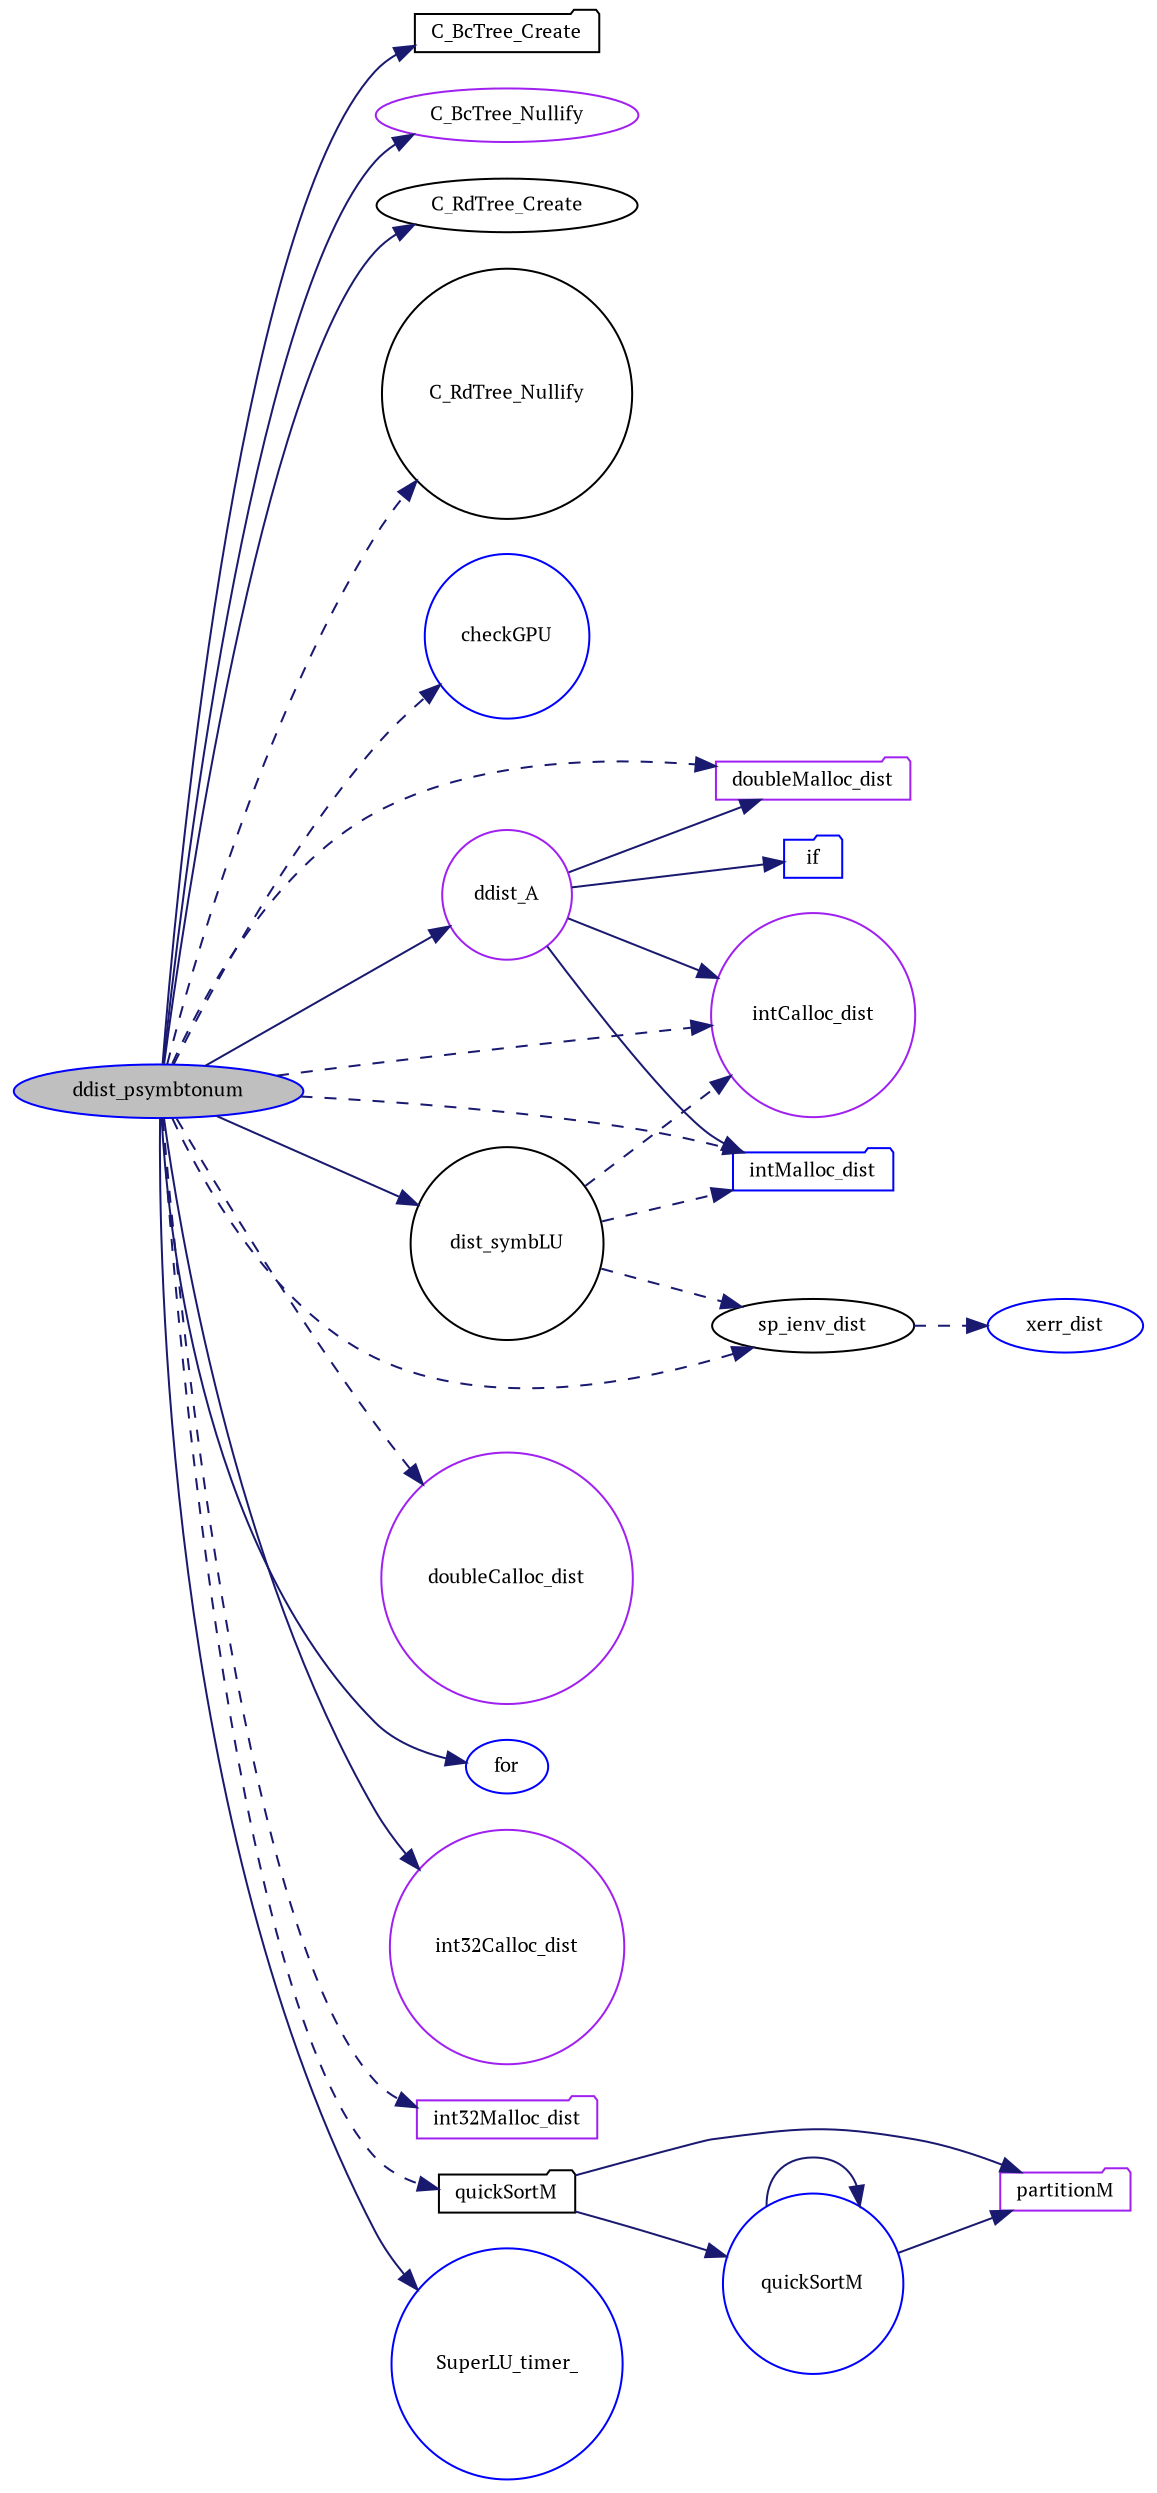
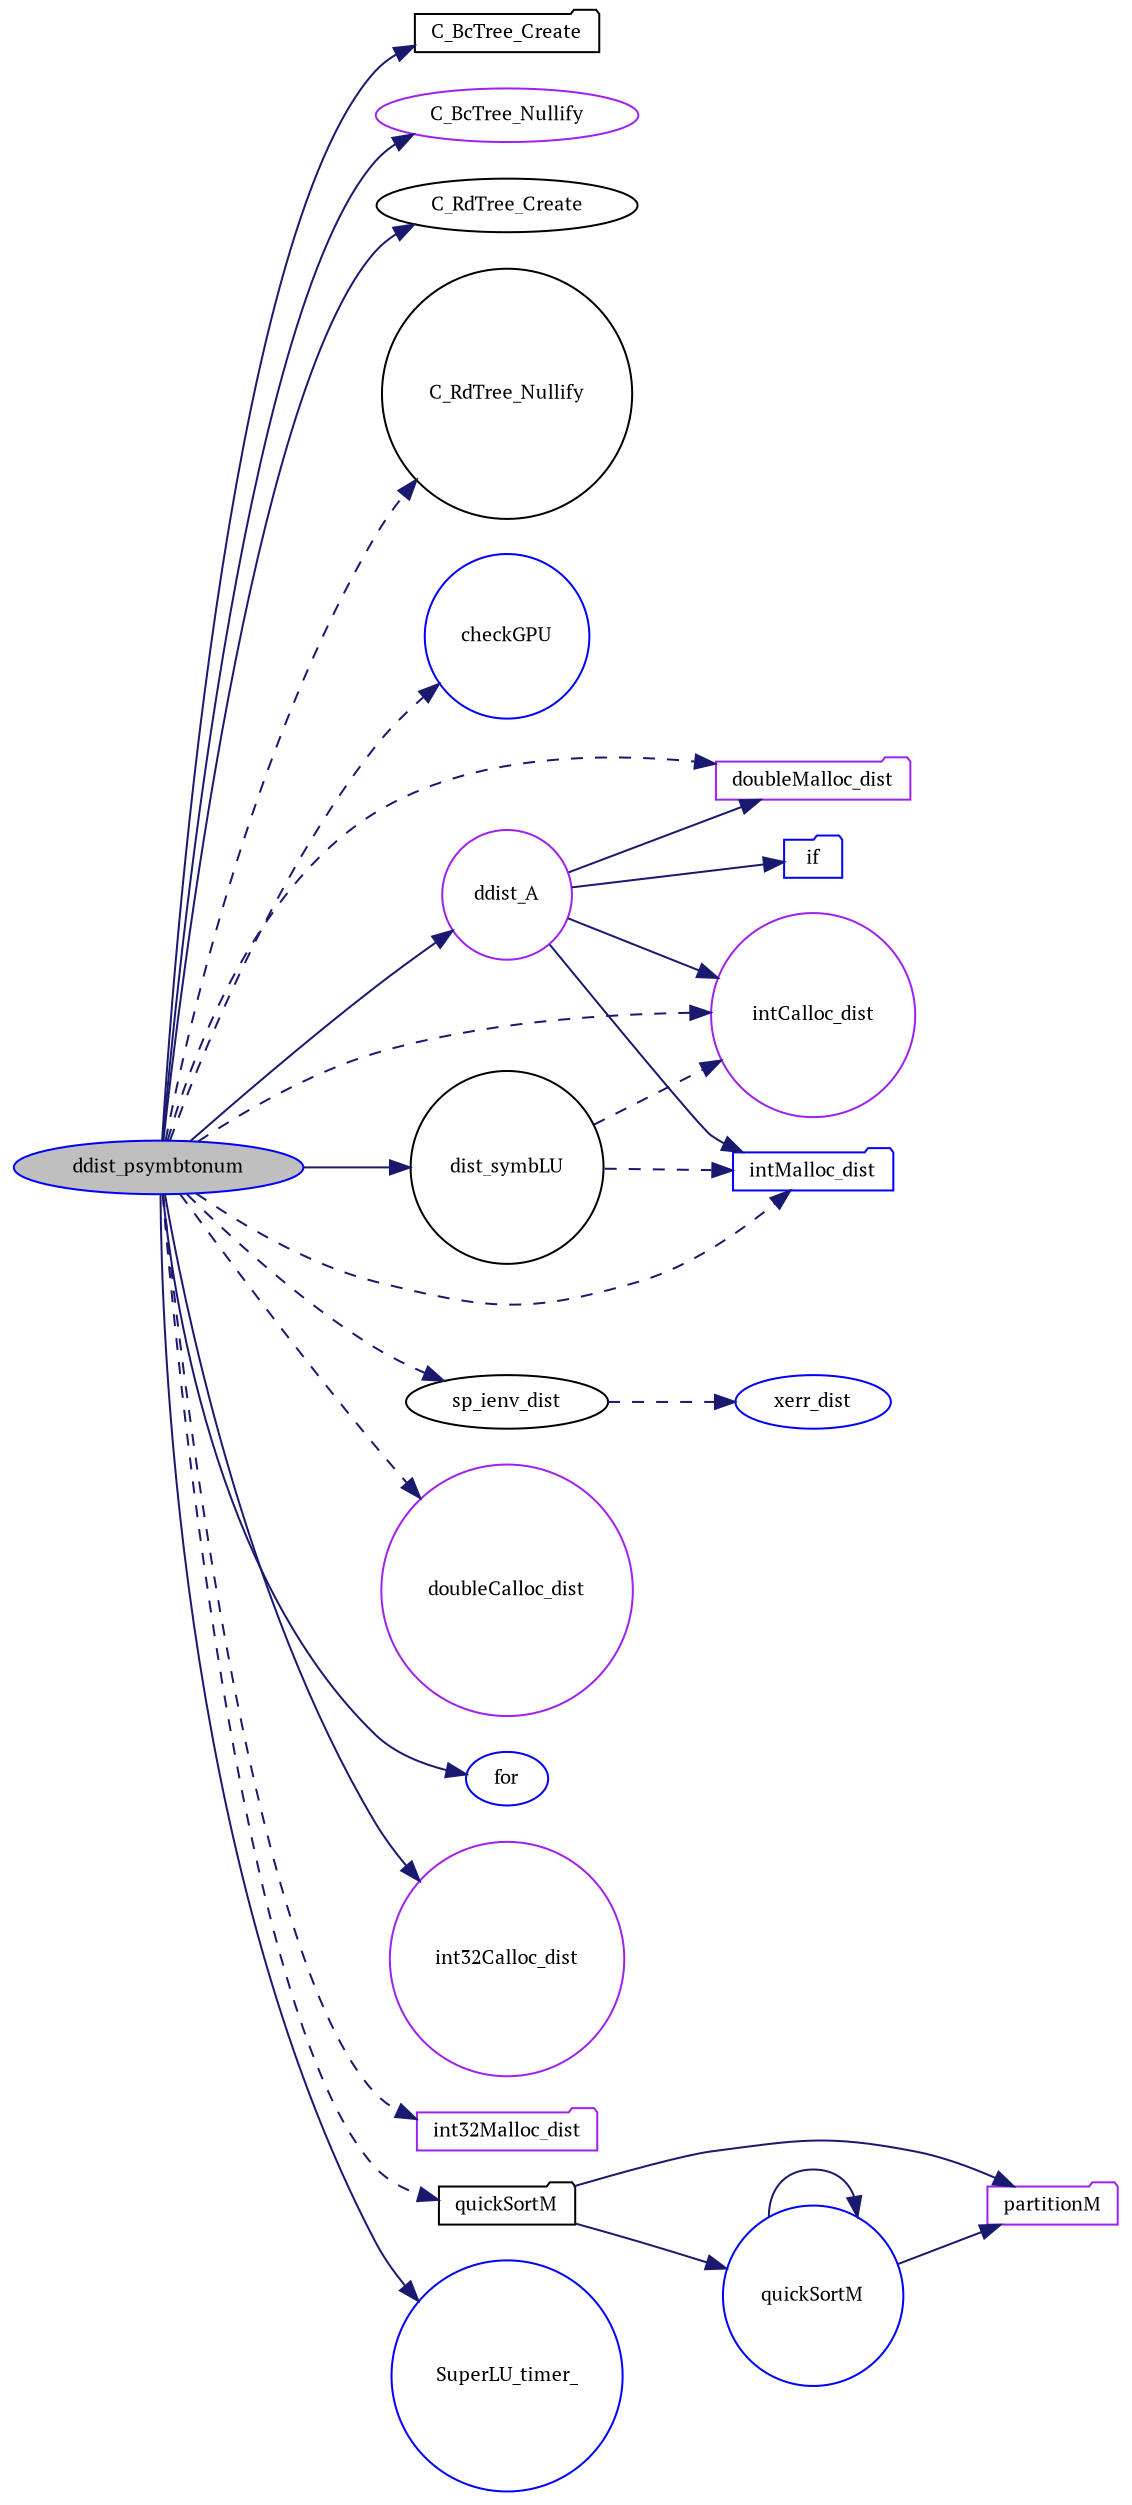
edge "dist_symbLU" -> "sp_ienv_dist": removed
